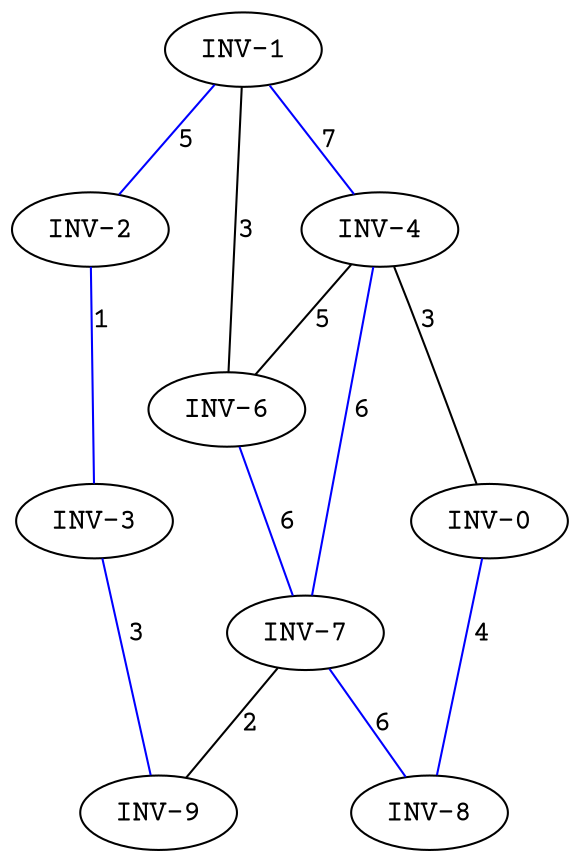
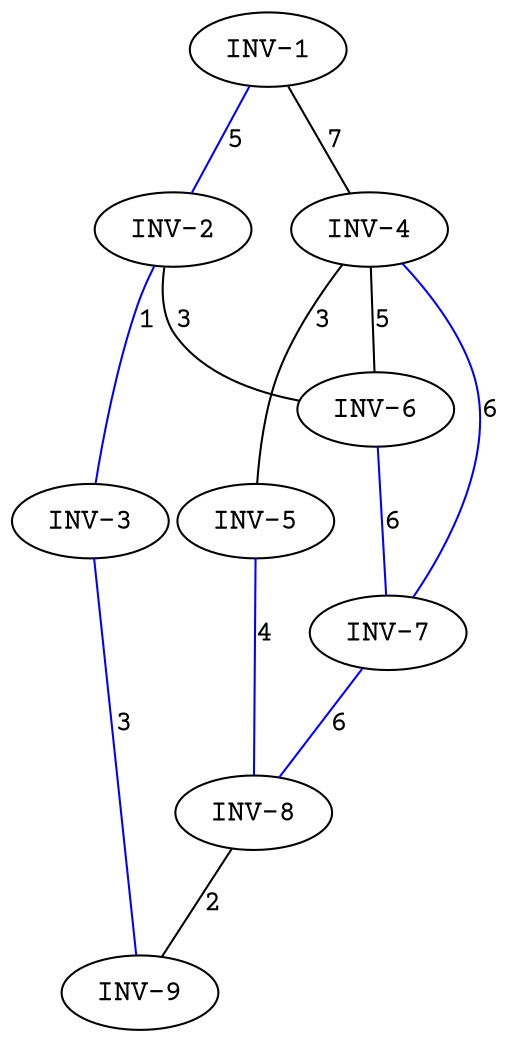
edge "INV-1" -- "INV-4": color blue -> black
edge "INV-1" -- "INV-6": now "INV-2" -- "INV-6"
node "INV-0": label "INV-0" -> "INV-5"
edge "INV-7" -- "INV-9": now "INV-8" -- "INV-9"
